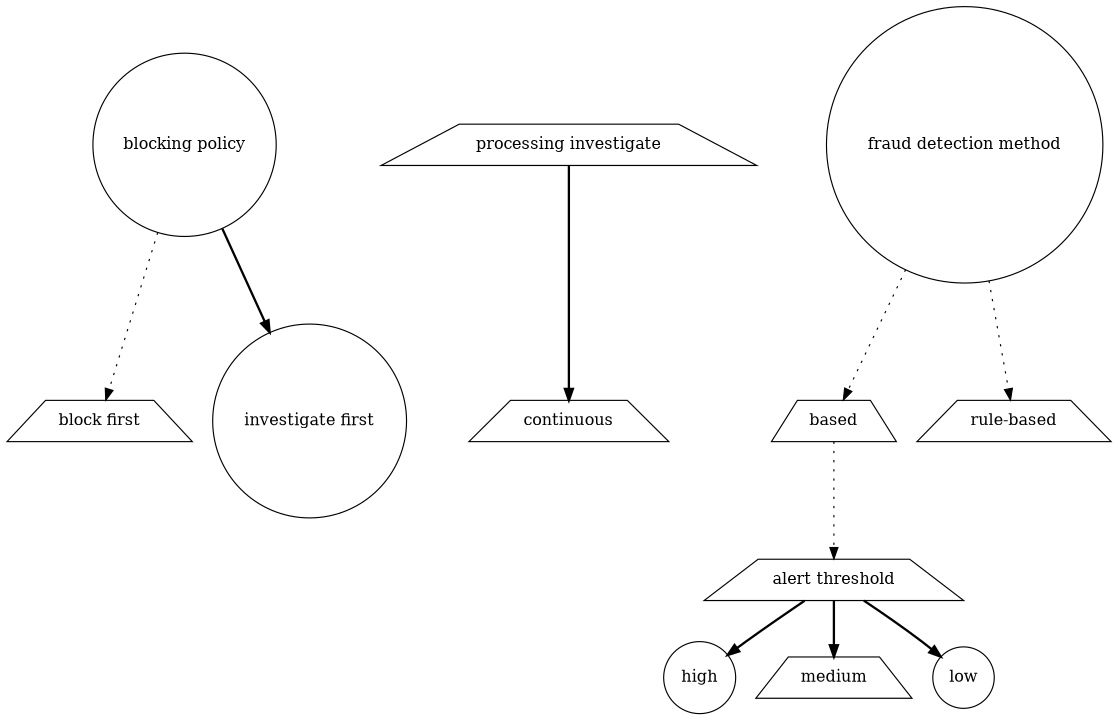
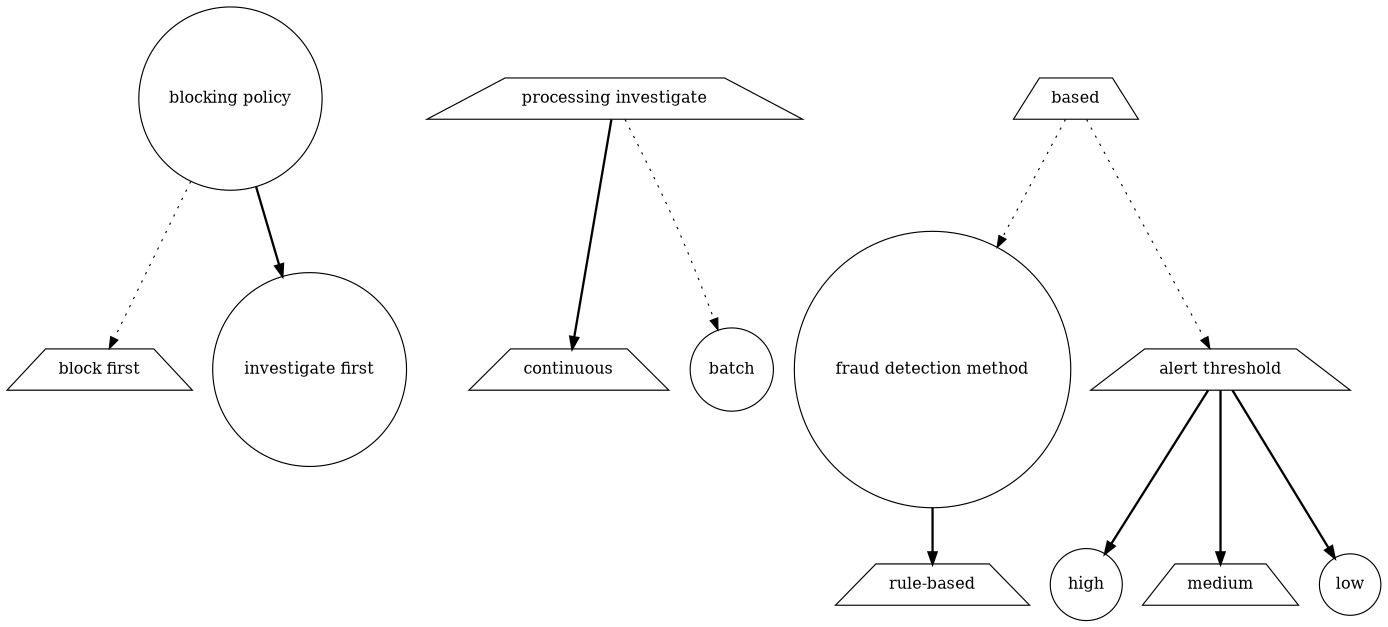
edge "fraud detection method" -> "based": reversed
edge "fraud detection method" -> "rule-based": style dotted -> bold
node "batch": added
